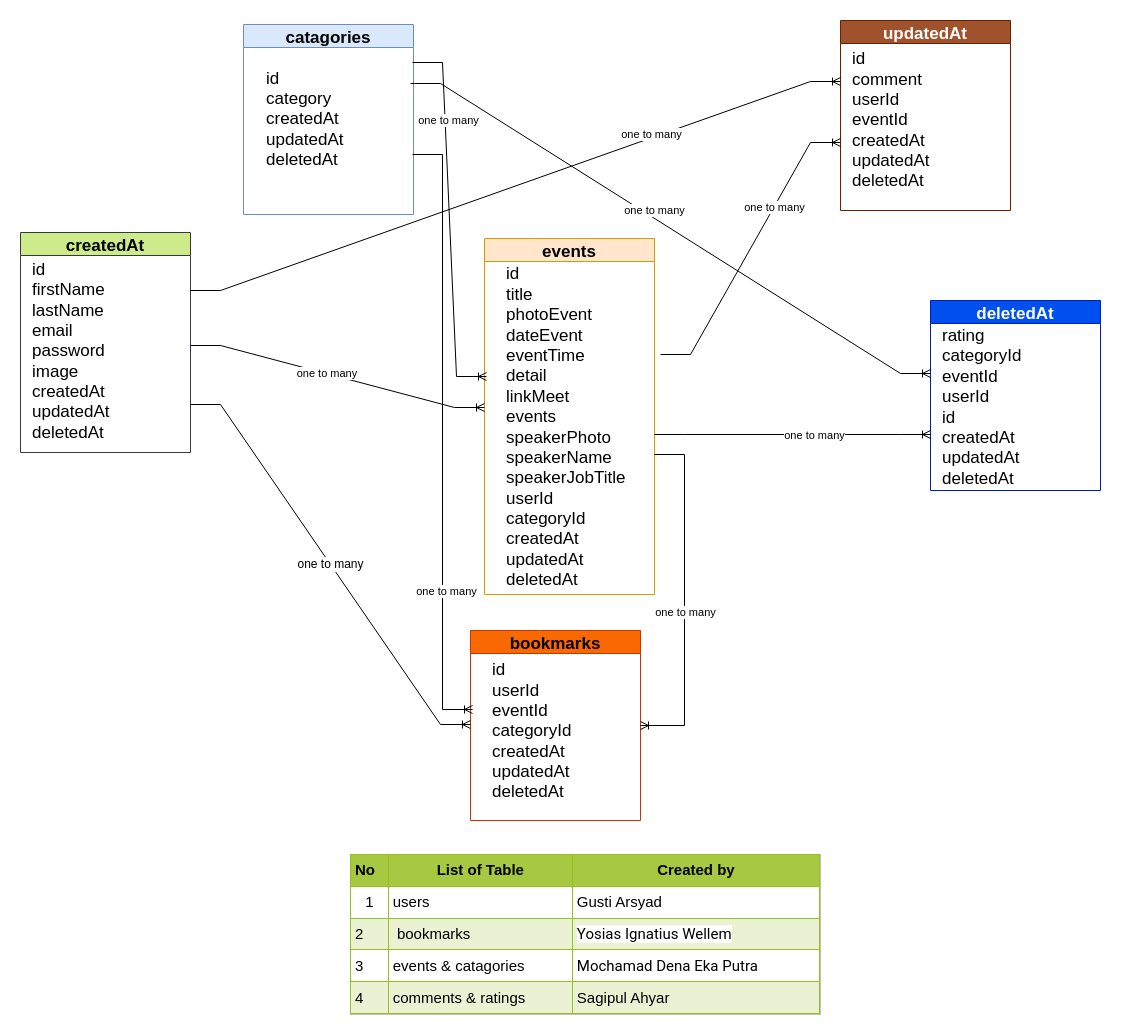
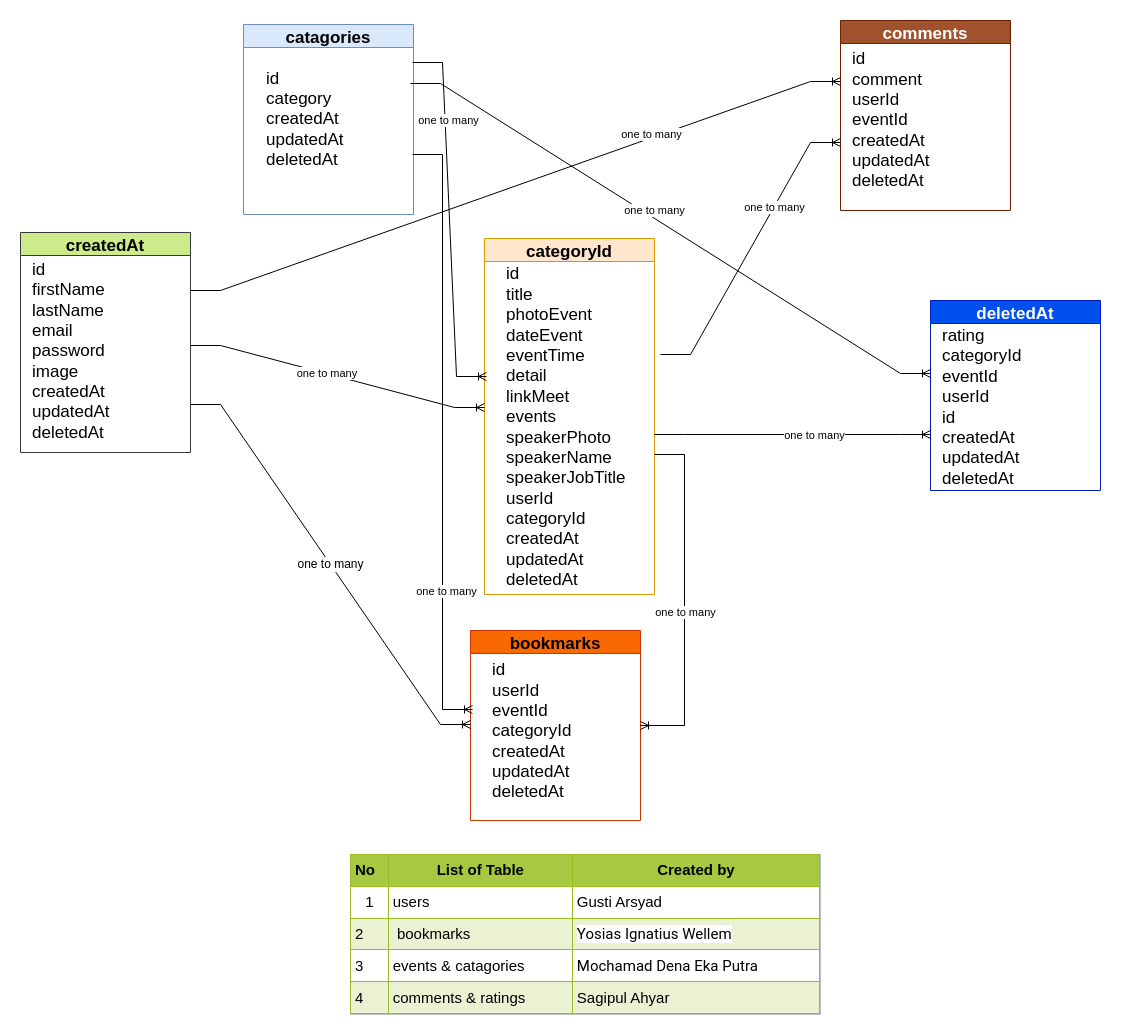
node "updatedAt": label "updatedAt" -> "comments"
node "events": label "events" -> "categoryId"
